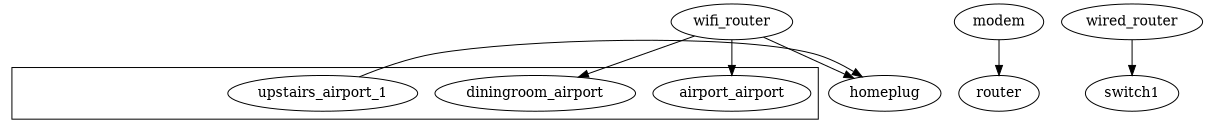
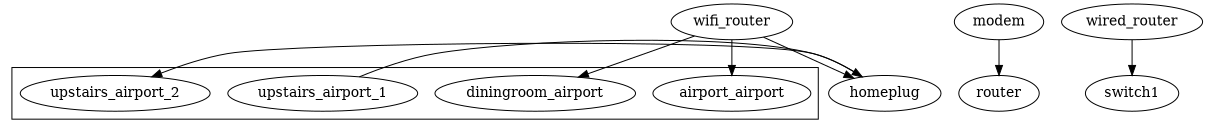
node "upstairs_airport_2": added
